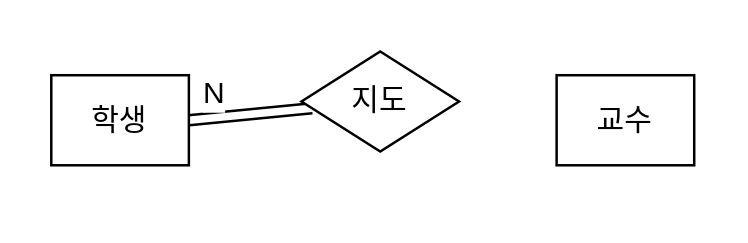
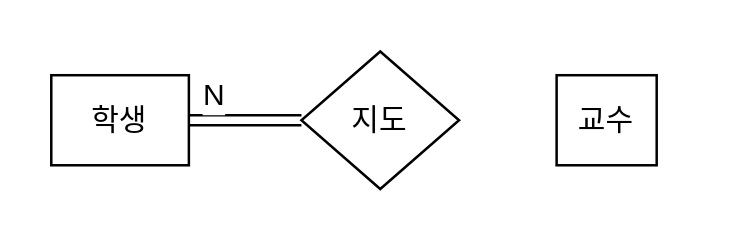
node "지도": size 158x100 -> 158x138
node "교수": size 138x90 -> 100x90
